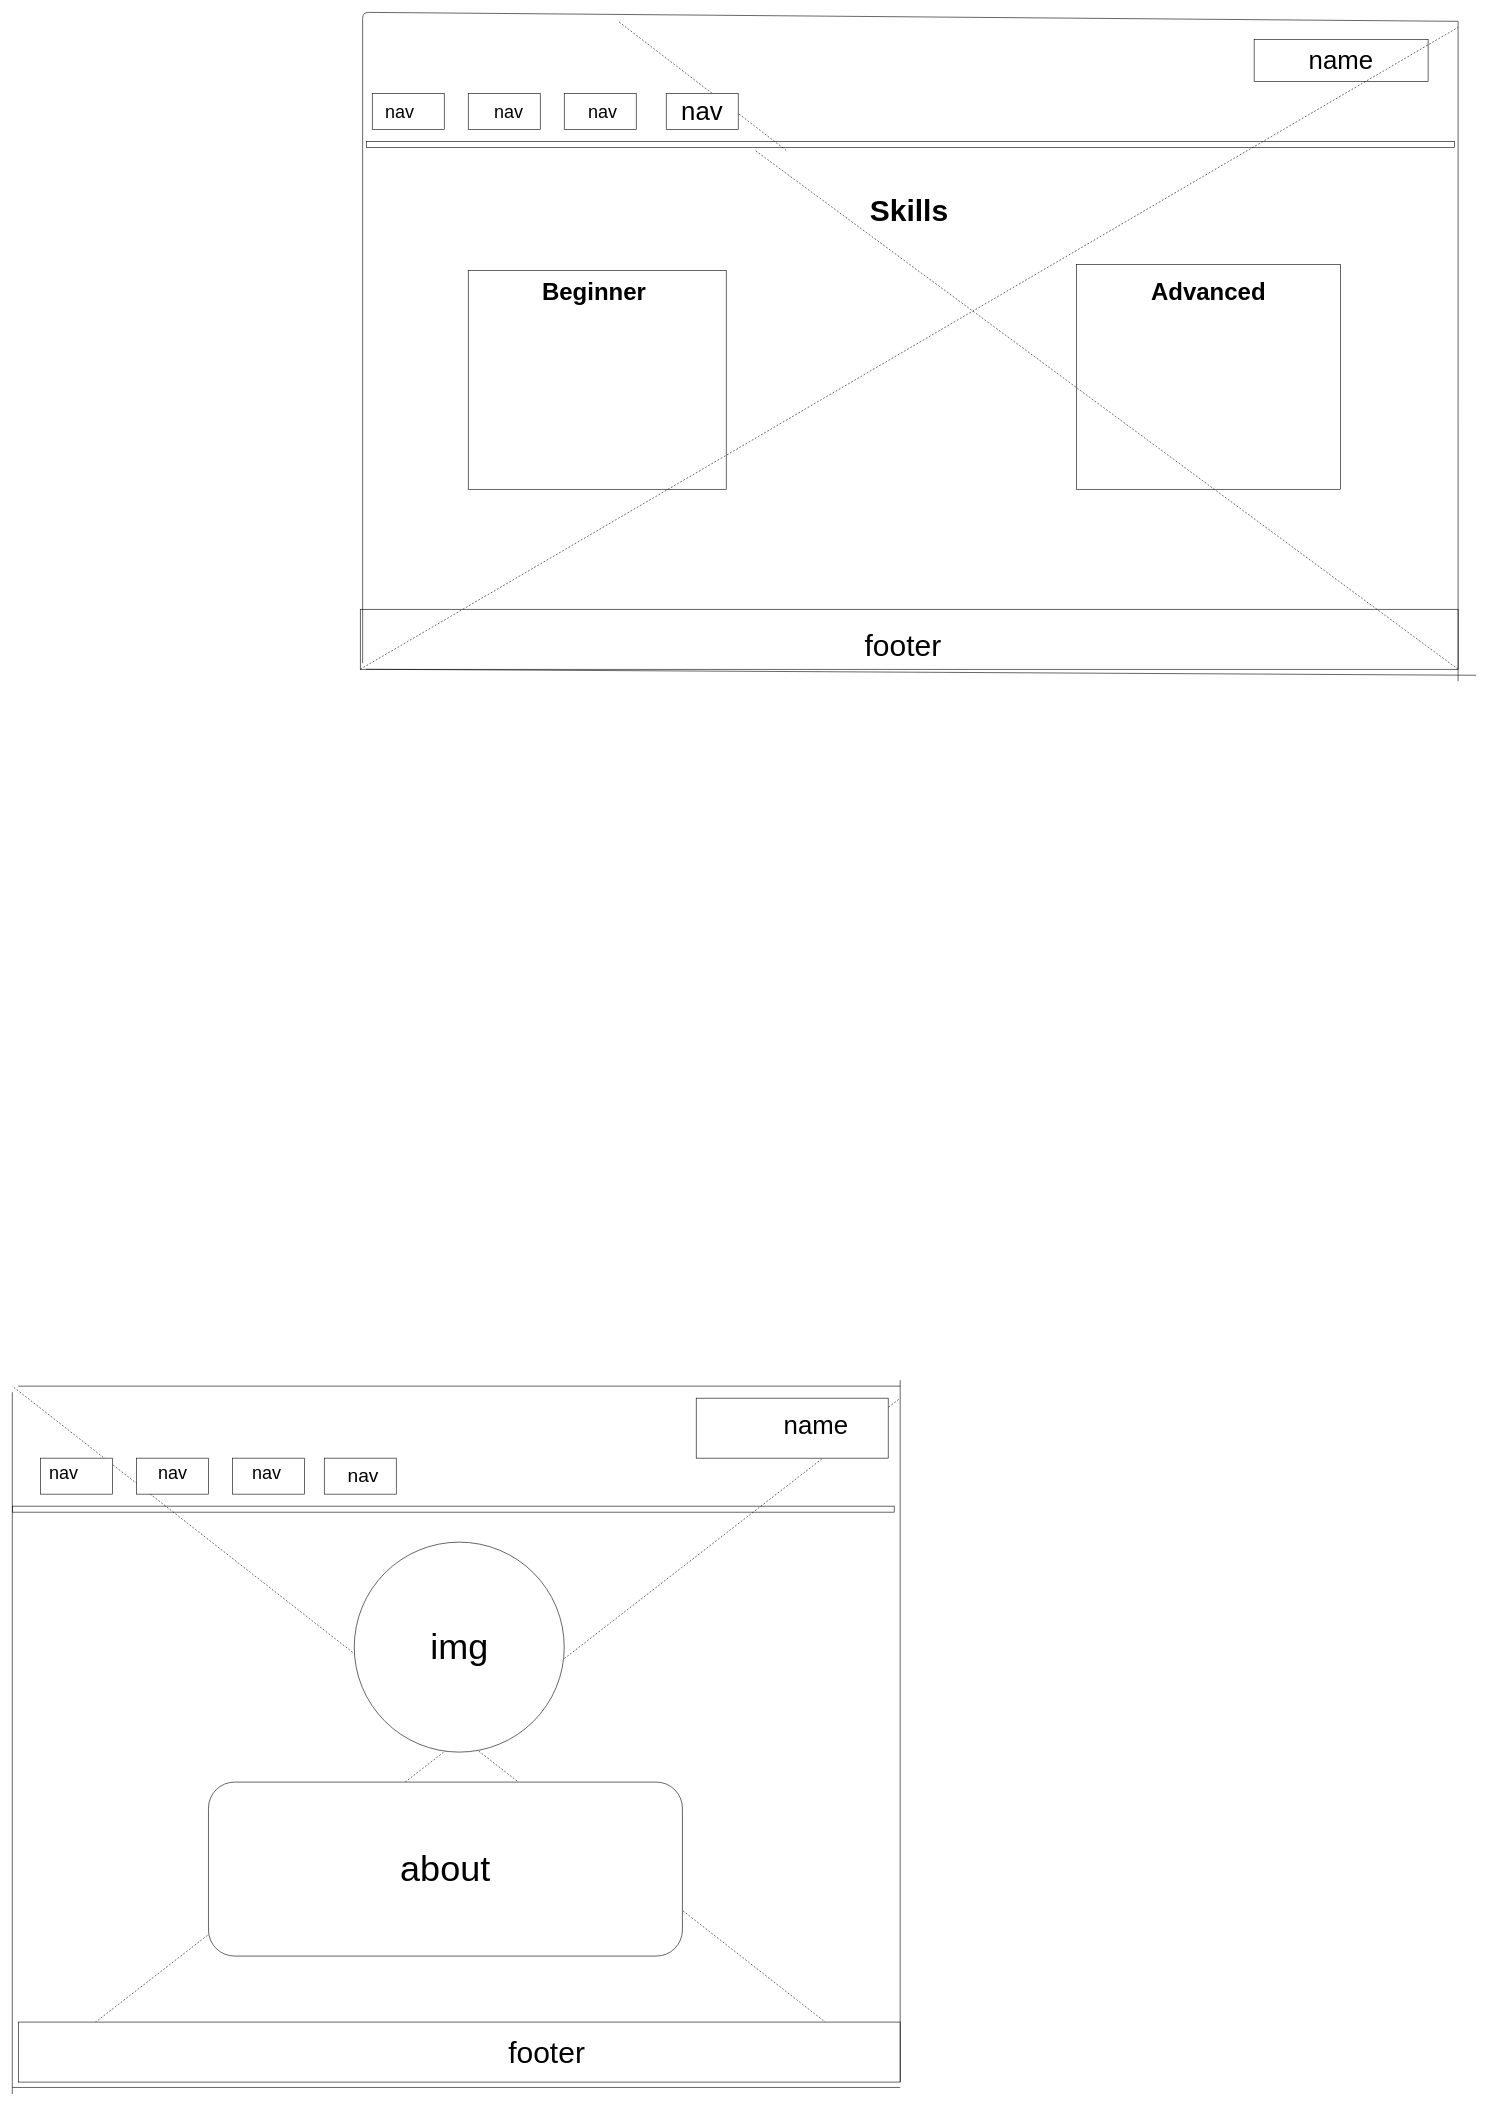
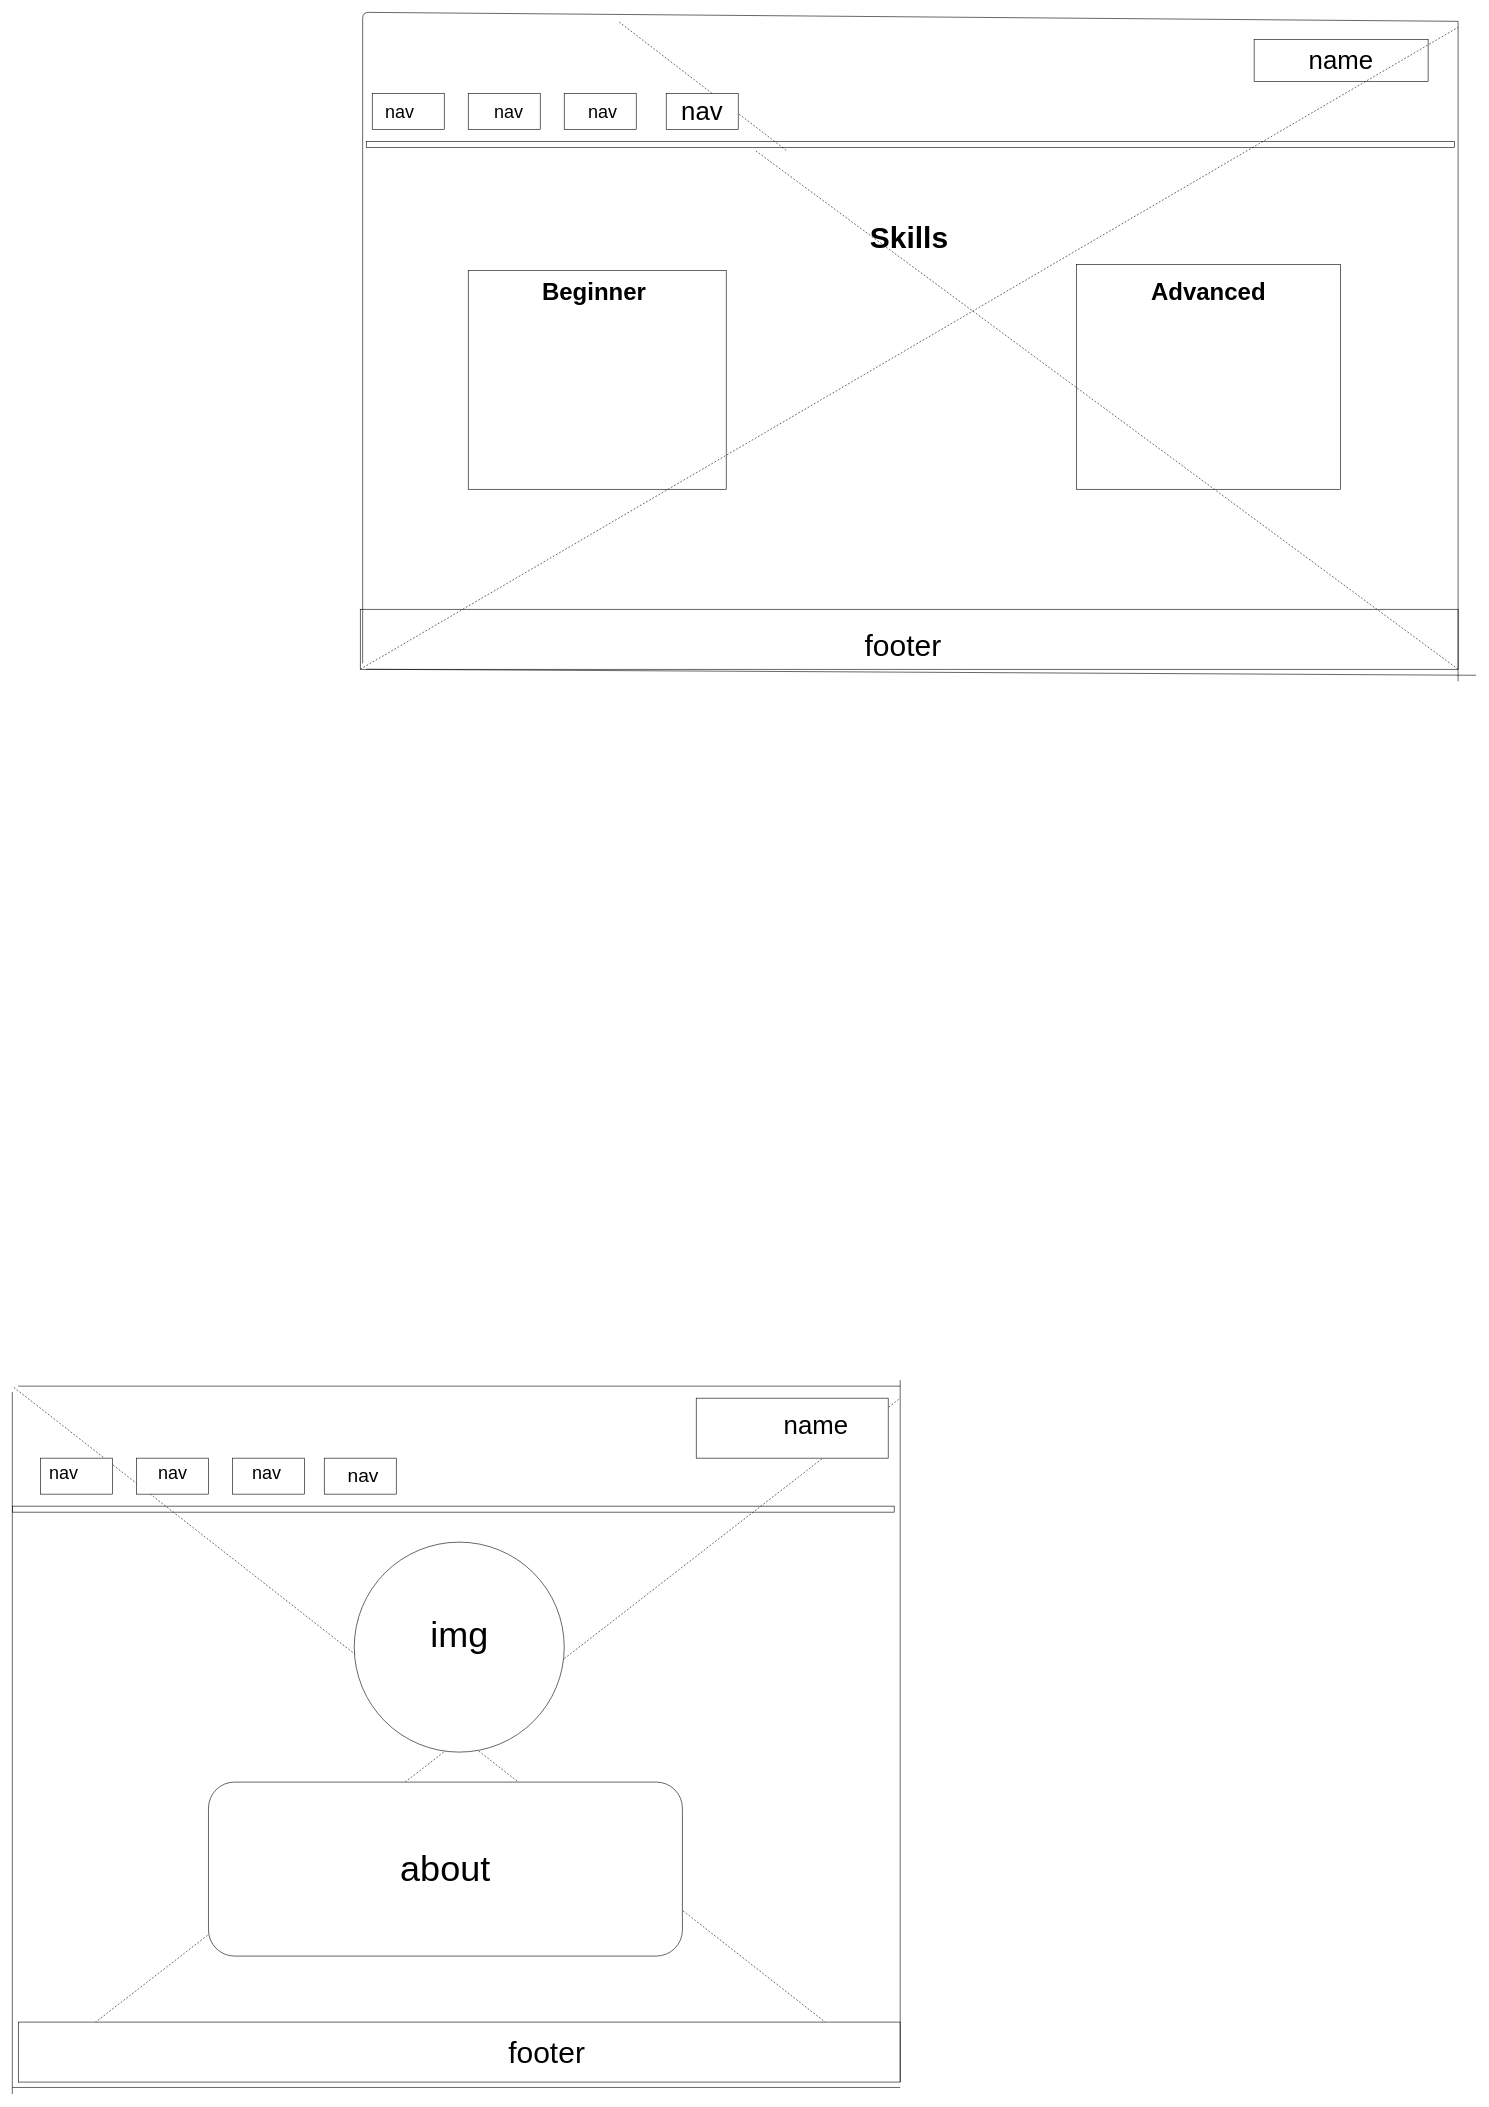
node "Skills": moved (909, 210) -> (909, 237)
node "img": moved (459, 1647) -> (459, 1635)
